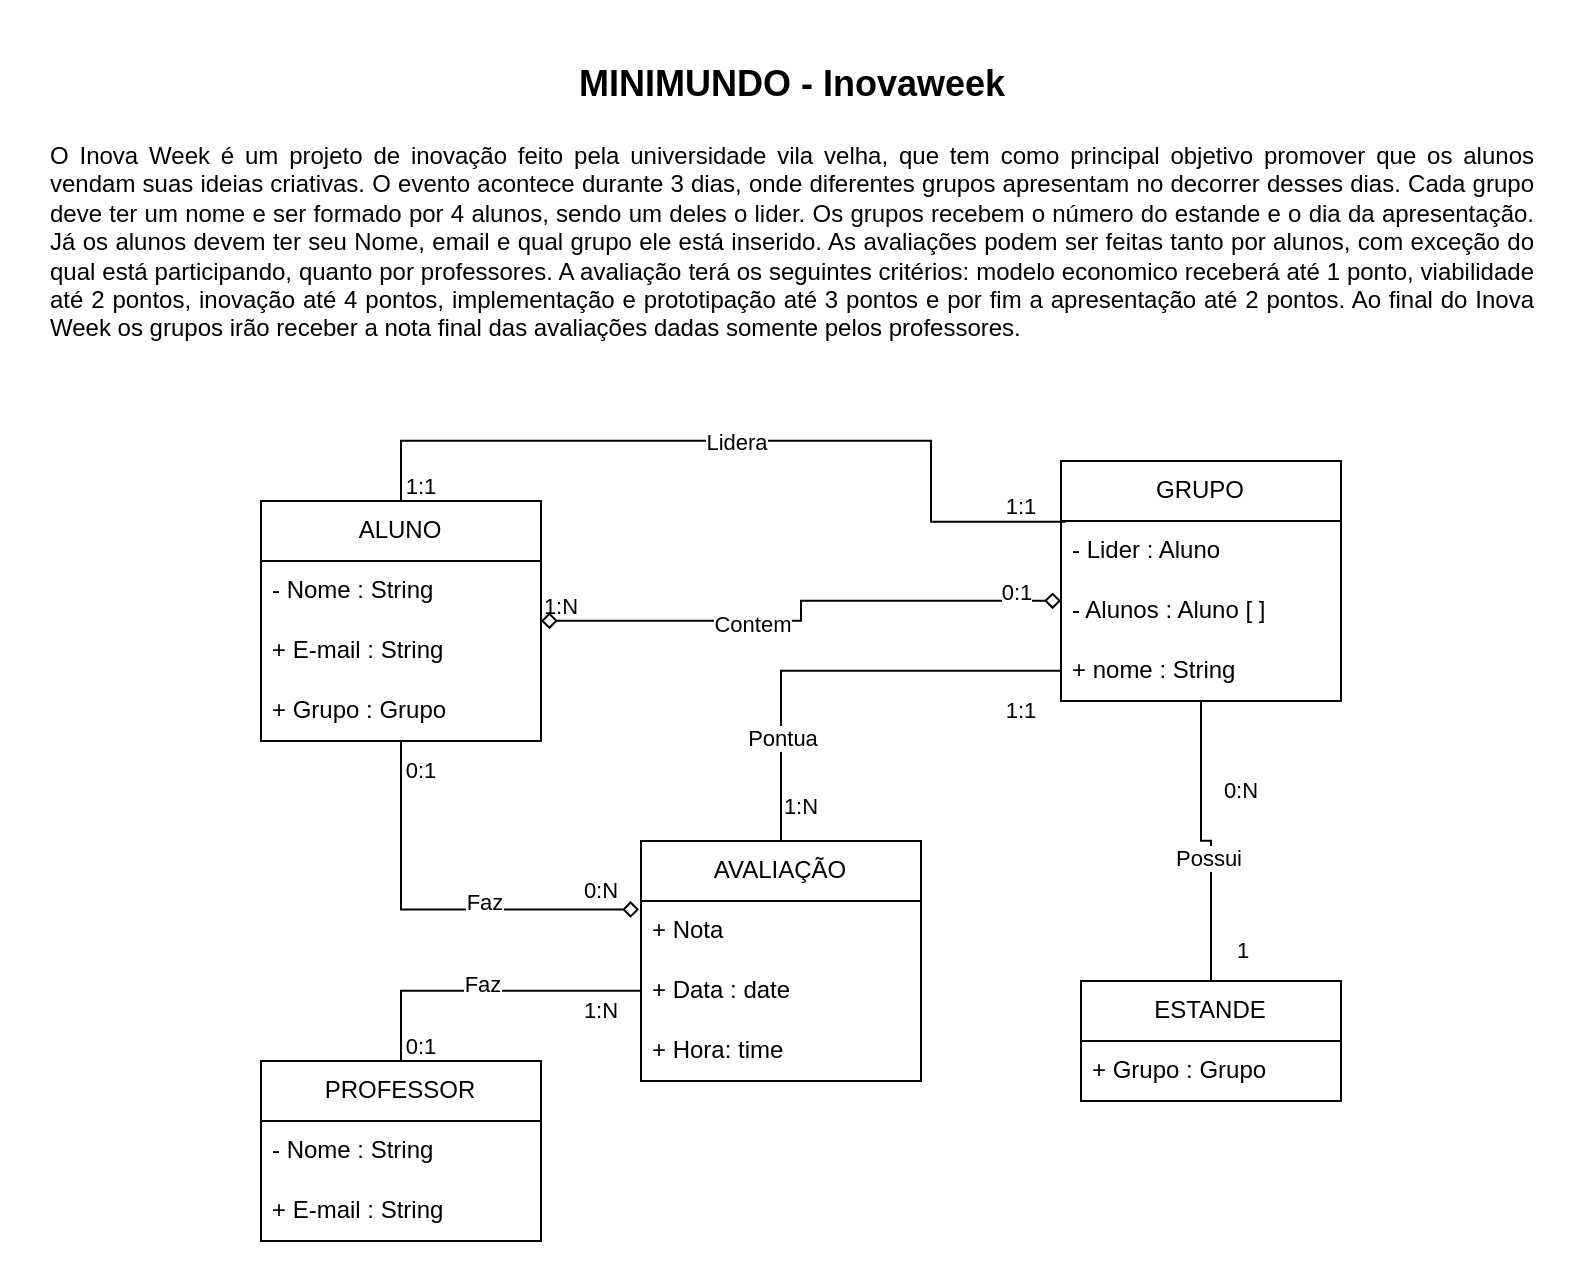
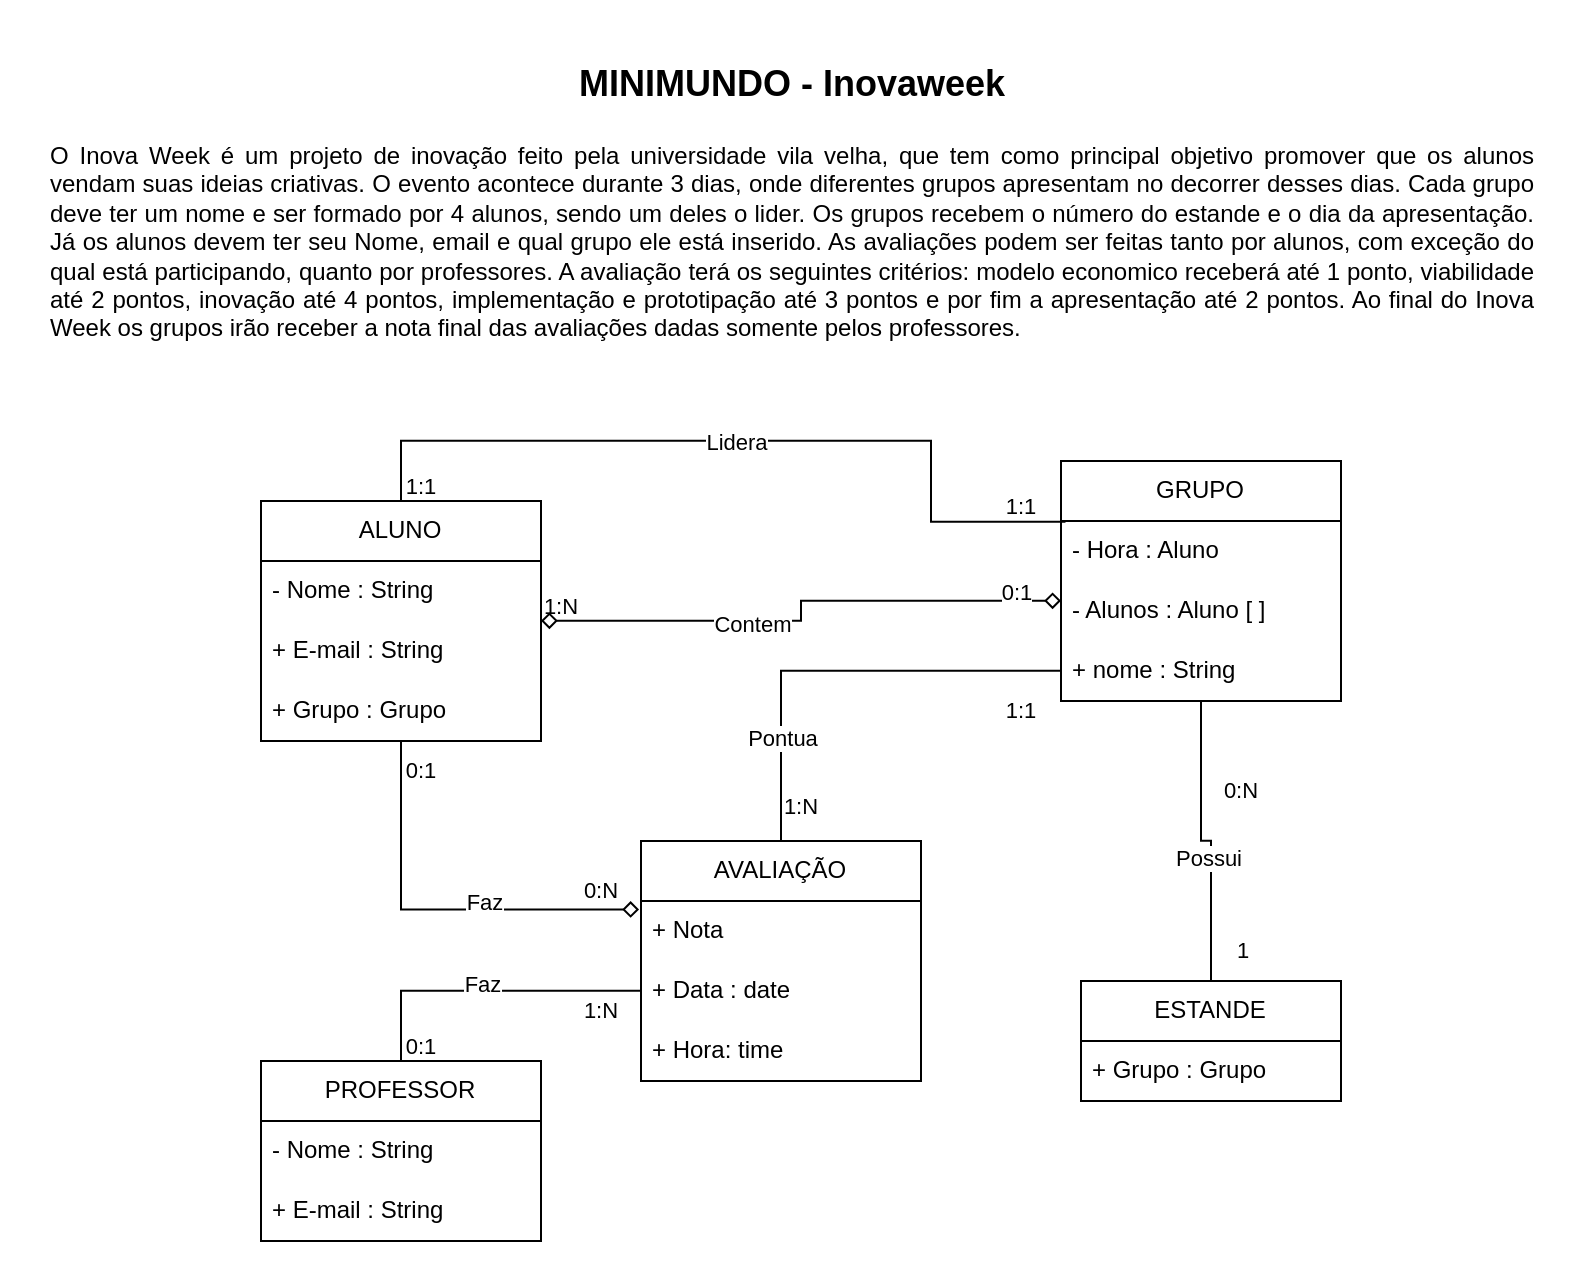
node "- Lider : Aluno": label "- Lider : Aluno" -> "- Hora : Aluno"
